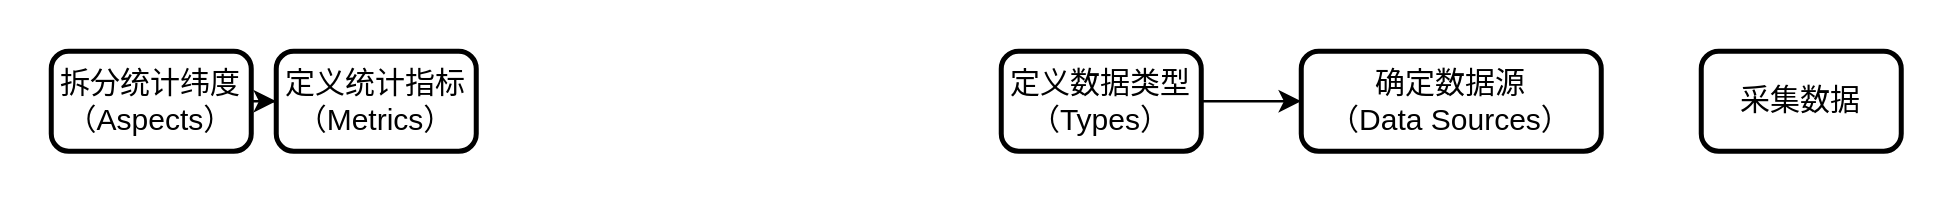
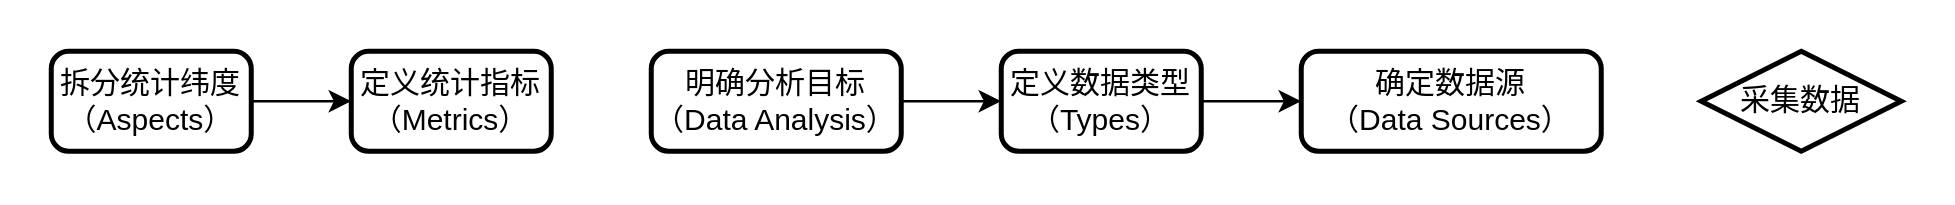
node "定义统计指标 （Metrics）": moved (376, 101) -> (451, 101)
node "明确分析目标 （Data Analysis）": added
edge "明确分析目标 （Data Analysis）" -> "定义数据类型 （Types）": added
node "采集数据": shape rounded rectangle -> diamond
